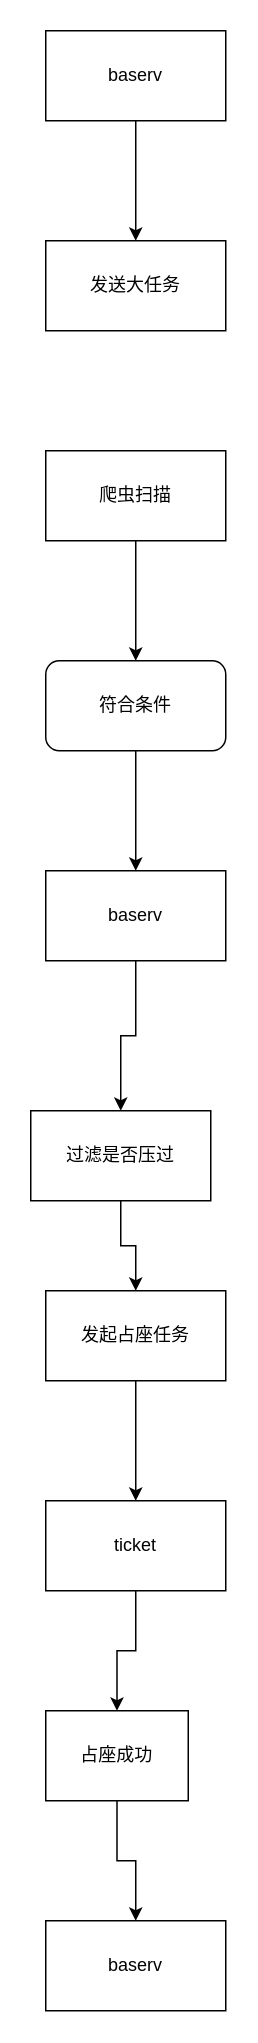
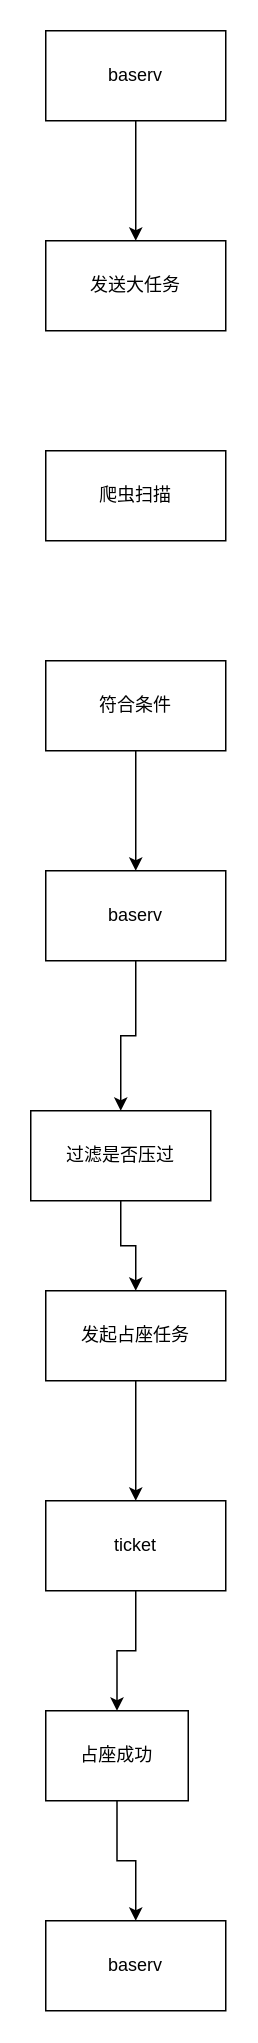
edge "爬虫扫描" -> "符合条件": removed
node "符合条件": shape rounded rectangle -> rectangle
